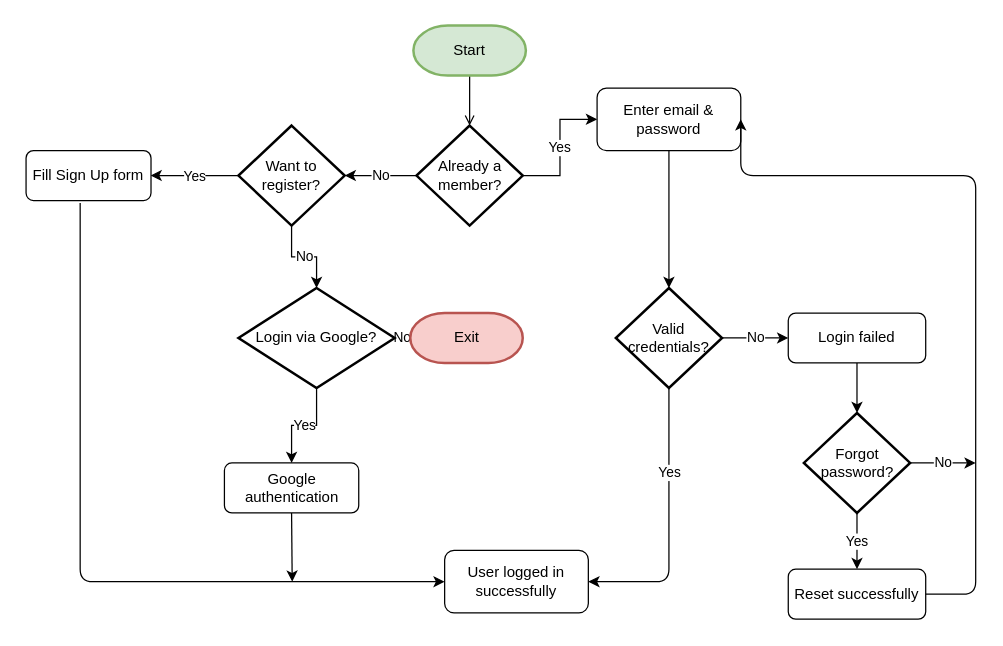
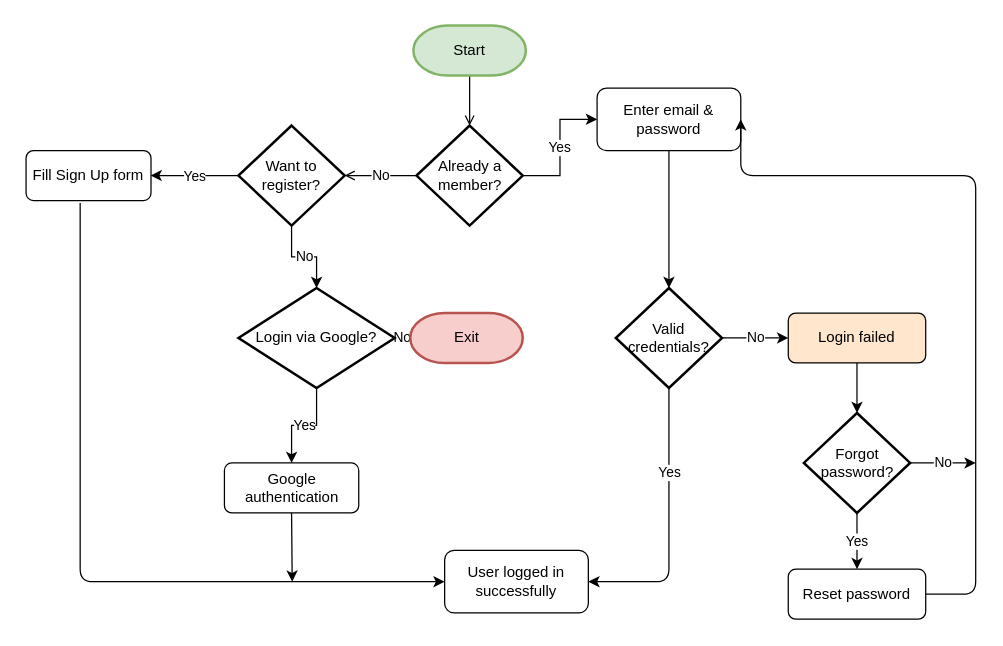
edge "Already a member?" -> "Want to register?": arrowhead classic -> open
node "Login failed": fillcolor #ffffff -> #ffe6cc
node "Reset successfully": label "Reset successfully" -> "Reset password"
